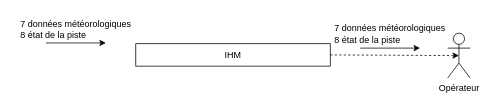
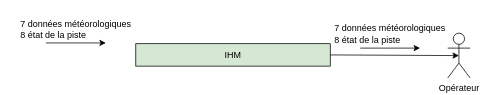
node "IHM": fillcolor #ffffff -> #d5e8d4
edge "IHM" -> "Opérateur": style dashed -> solid
